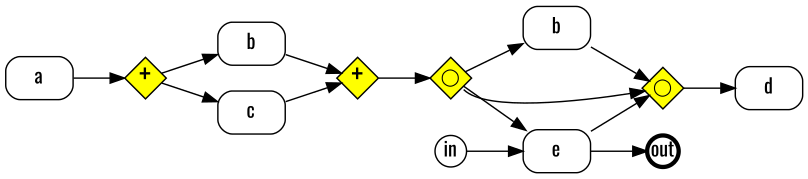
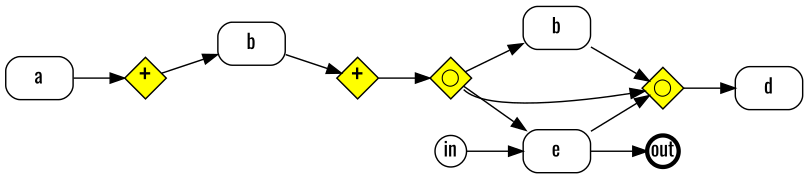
node "c": removed
